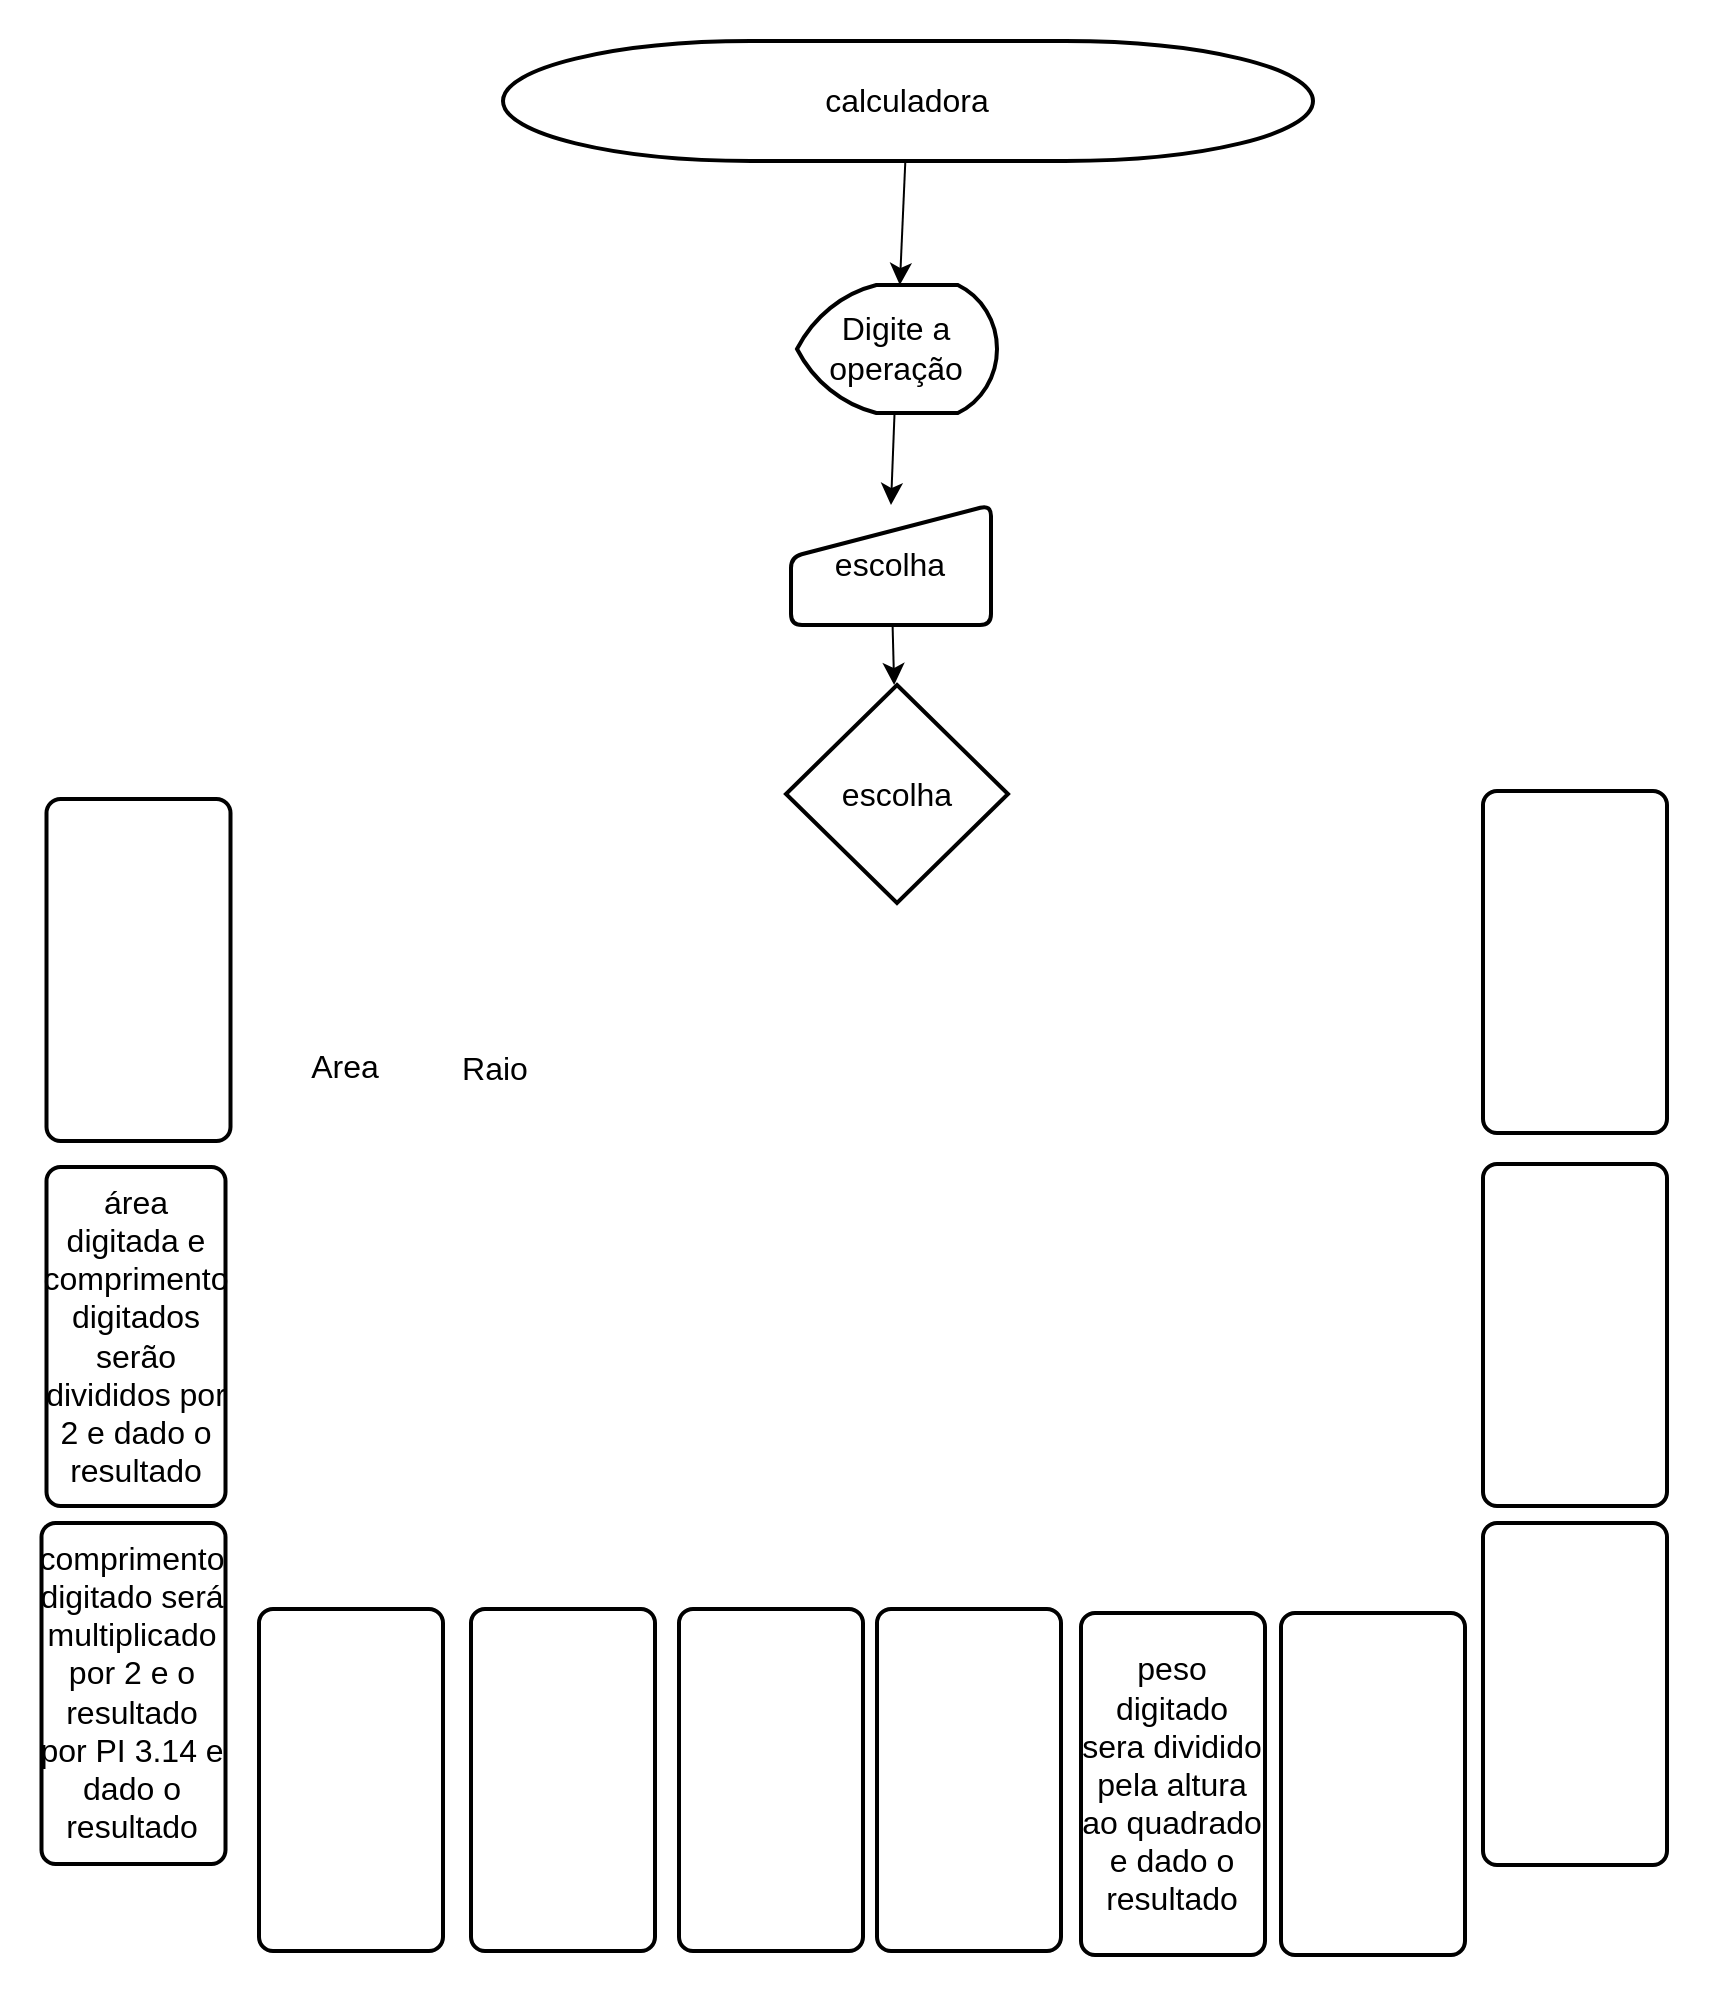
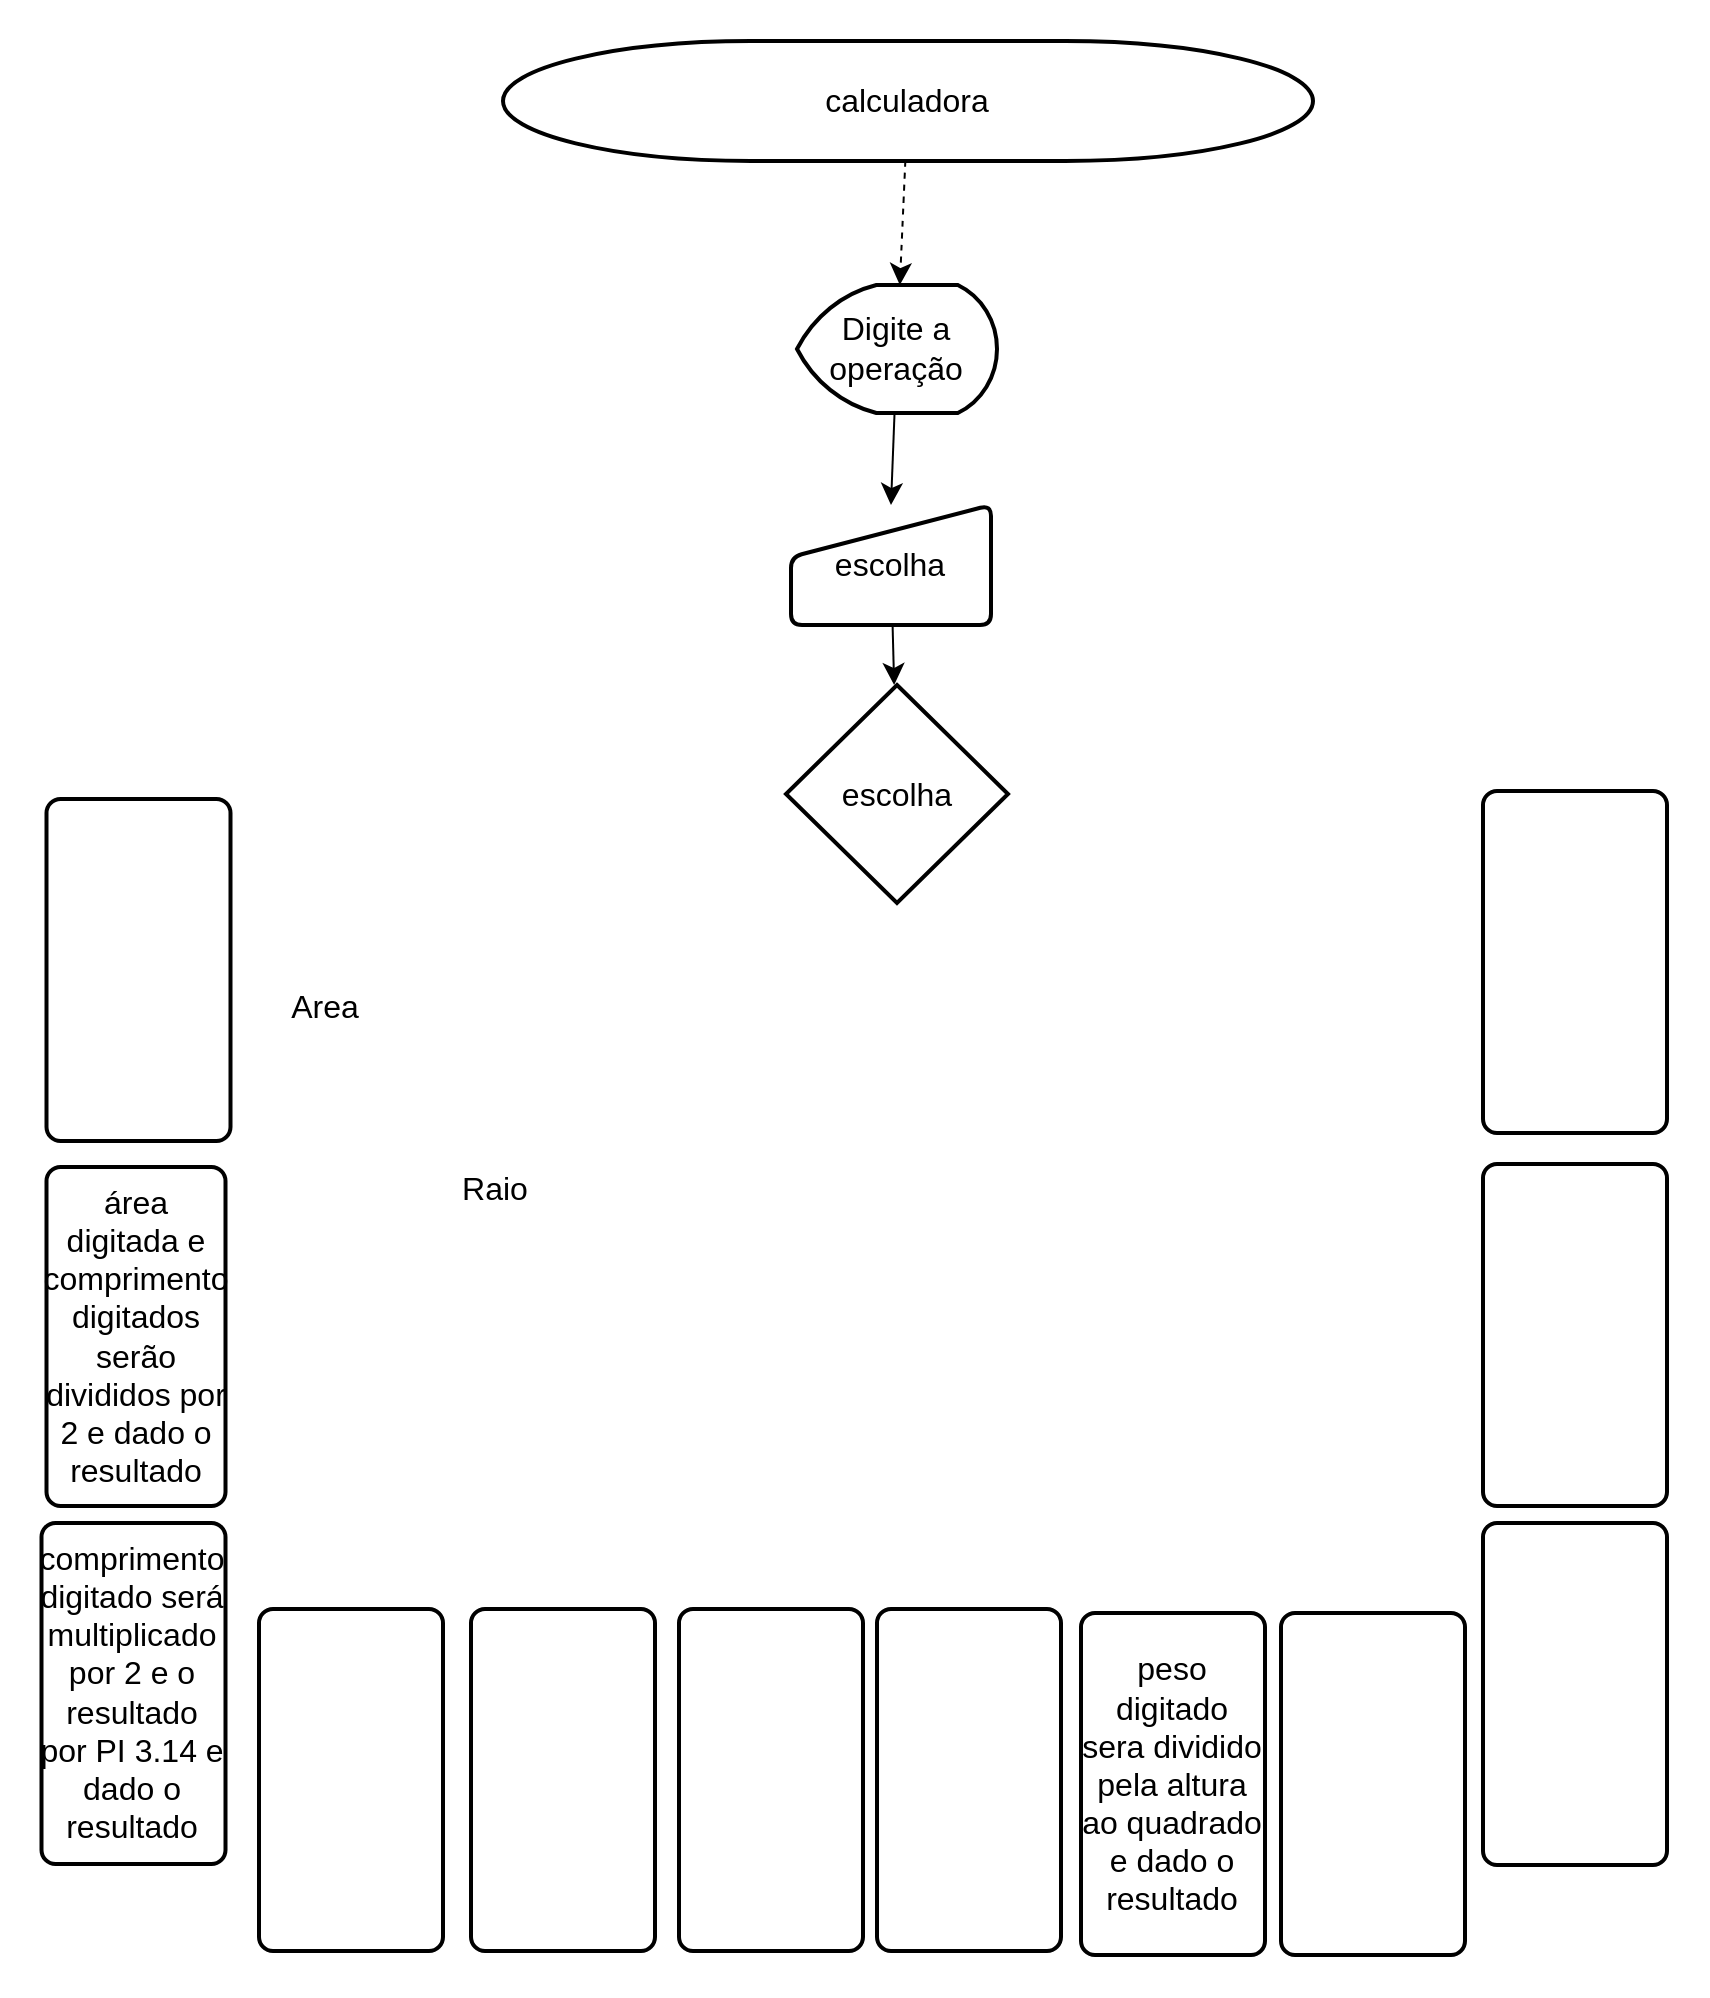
edge "calculadora" -> "Digite a operação": style solid -> dashed
node "Area": moved (345, 1066) -> (325, 1006)
node "Raio": moved (494, 1068) -> (494, 1188)
